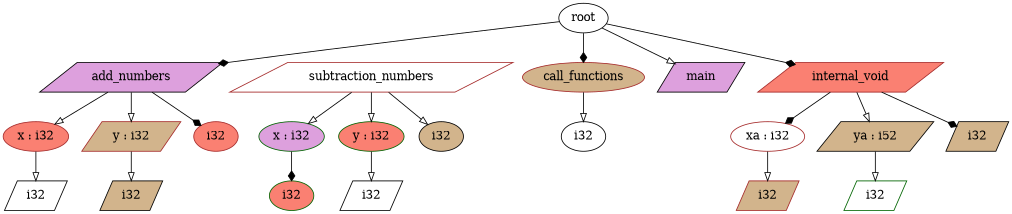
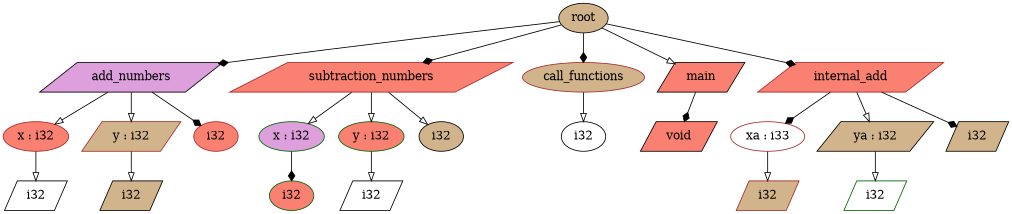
node "root": fillcolor white -> tan
edge "root" -> "subtraction_numbers": added
node "subtraction_numbers": fillcolor white -> salmon
node "main": fillcolor plum -> salmon
node "internal_void": label "internal_void" -> "internal_add"
node "void": added
node "xa : i32": label "xa : i32" -> "xa : i33"
node "ya : i52": label "ya : i52" -> "ya : i32"
